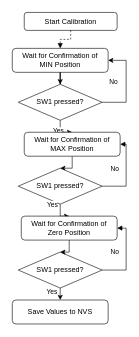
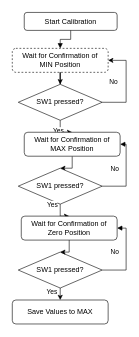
edge "Start Calibration" -> "Wait for Confirmation of MIN Position": style dashed -> solid
node "Wait for Confirmation of MIN Position": style solid -> dashed
node "Save Values to NVS": label "Save Values to NVS" -> "Save Values to MAX"
